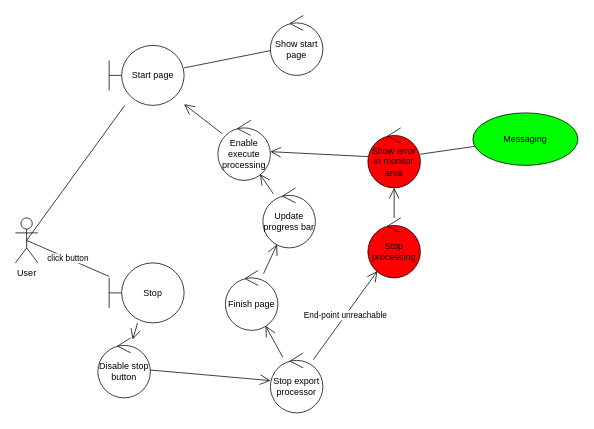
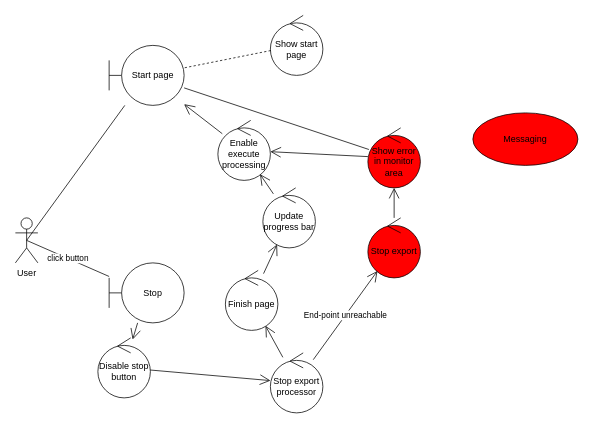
edge "Show start page" -- "Start page": style solid -> dashed
node "Messaging": fillcolor #00ff00 -> #ff0000
edge "Messaging" -- "Show error in monitor area": now "Start page" -- "Show error in monitor area"
node "Stop processing": label "Stop processing" -> "Stop export"
